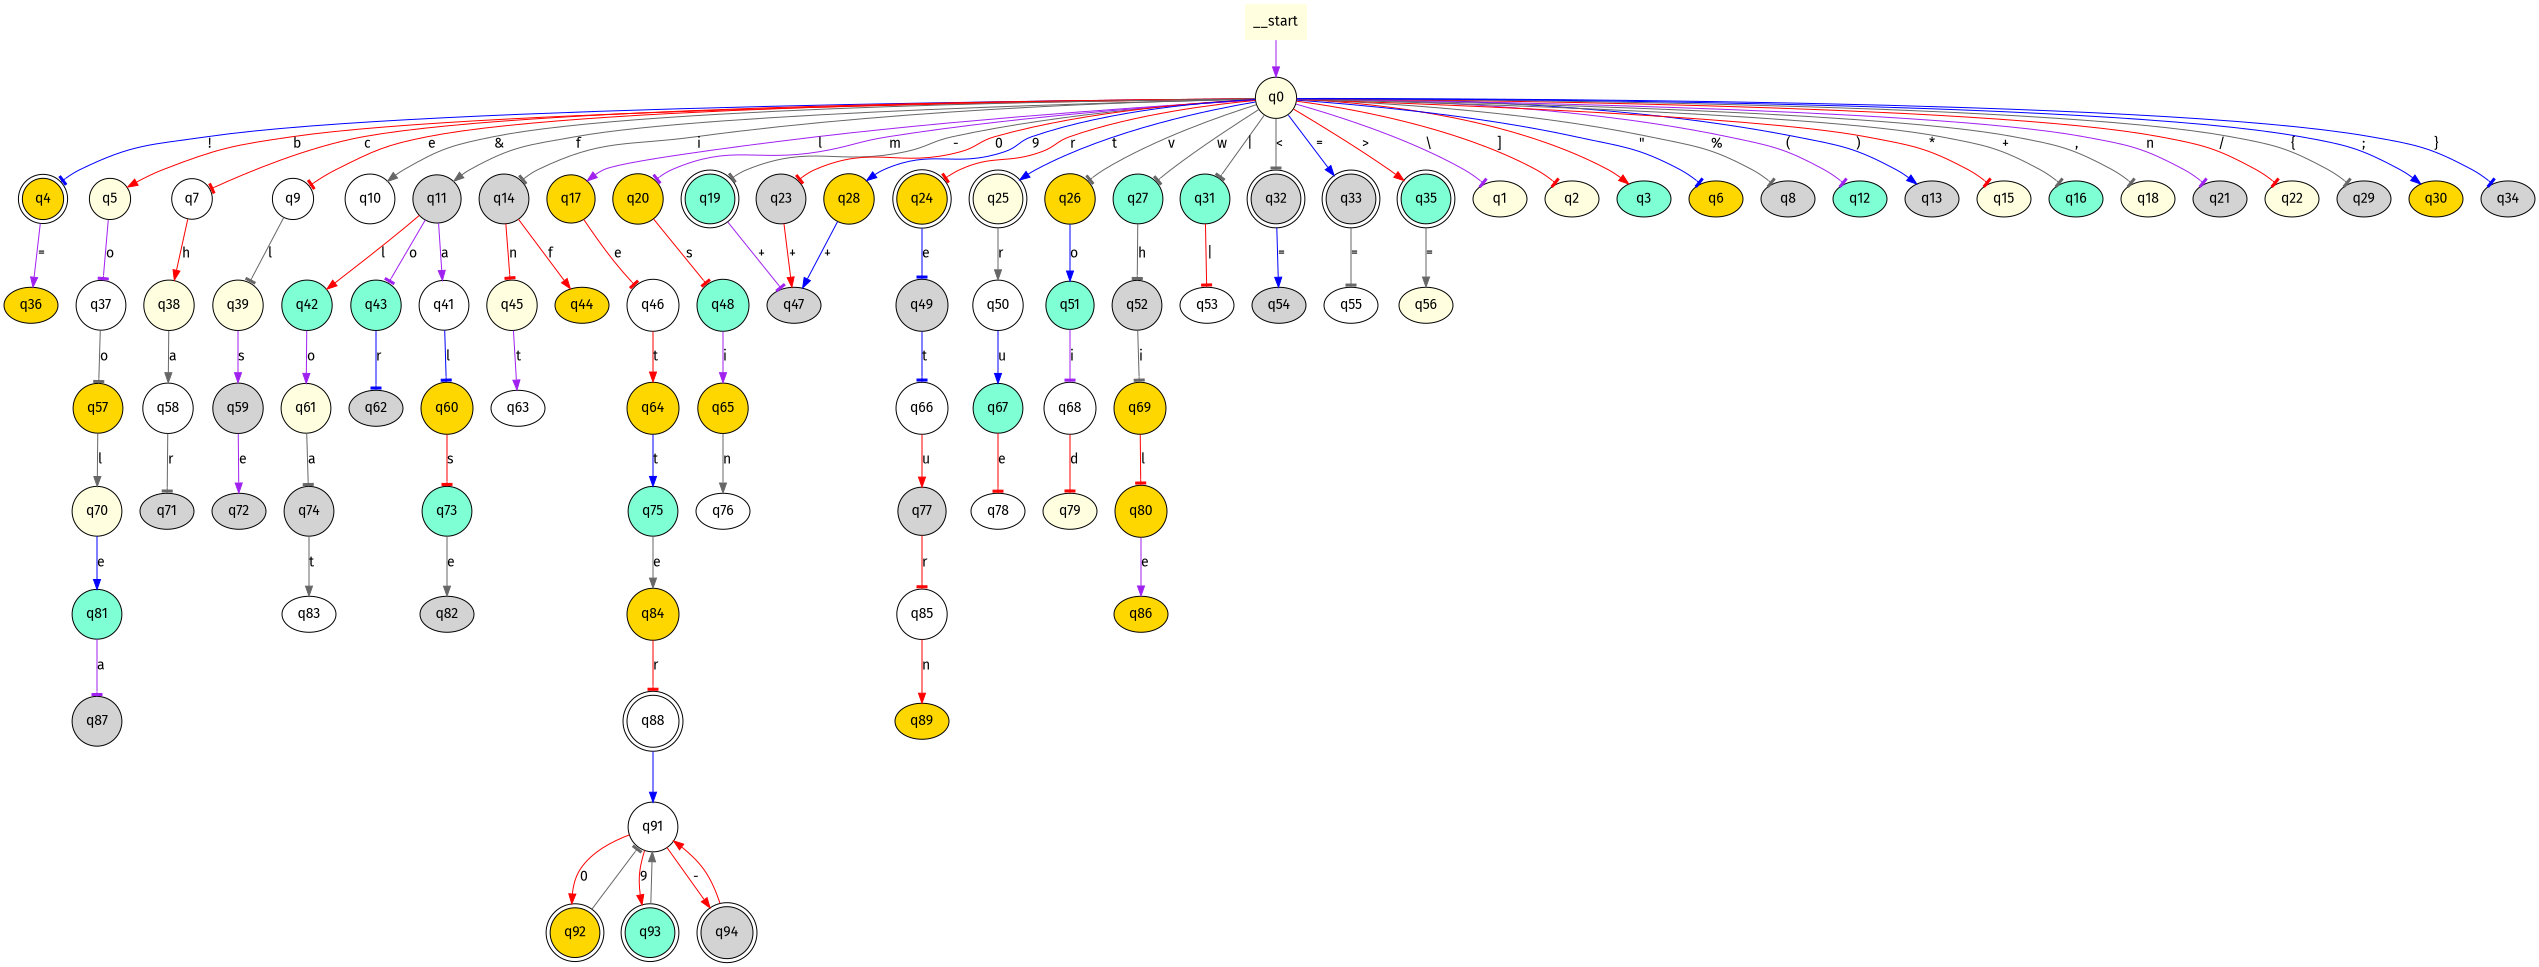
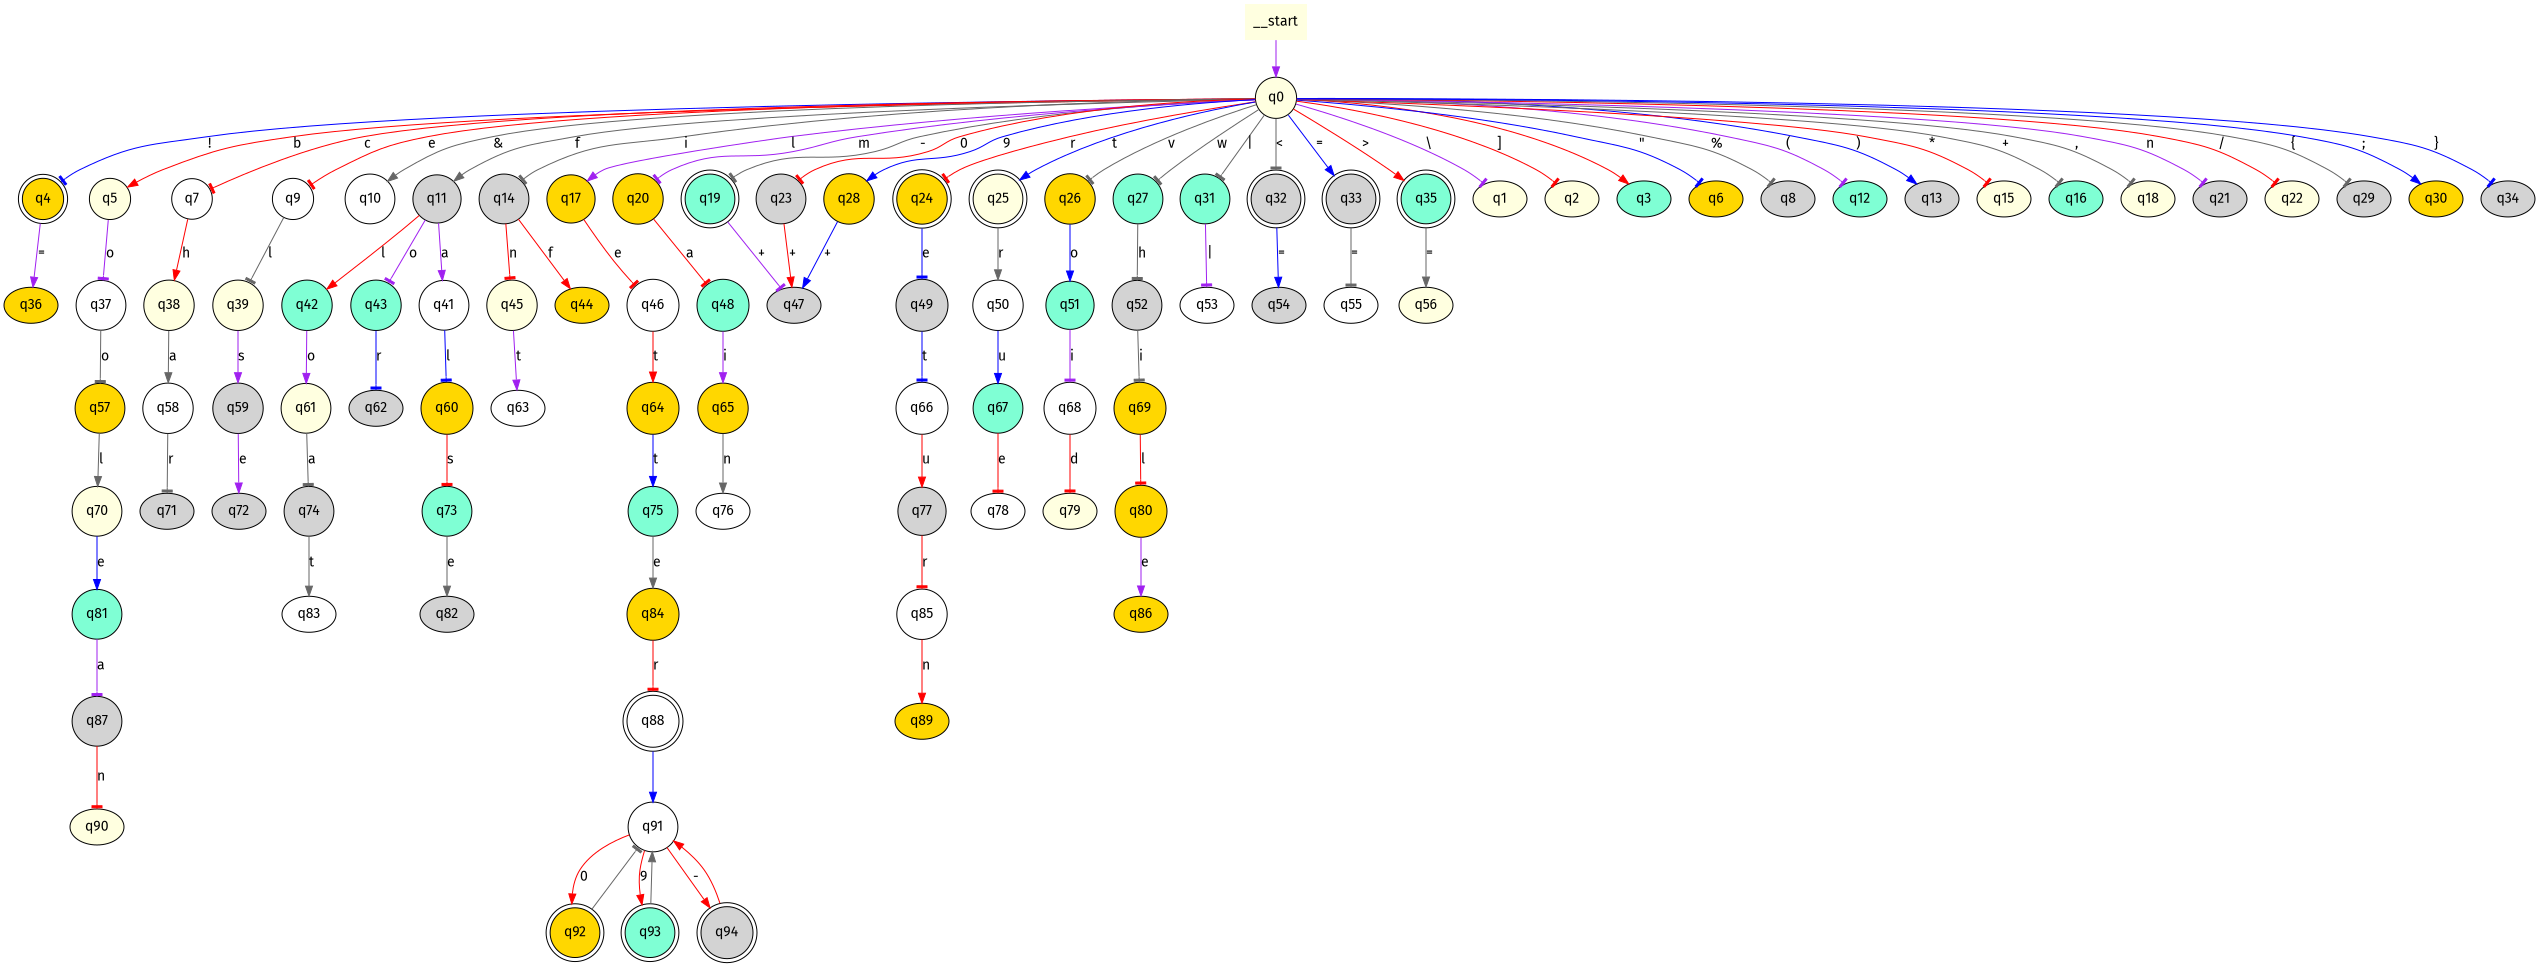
edge "q31" -> "q53": color red -> purple
edge "q20" -> "q48": label "s" -> "a"
node "q90": added
